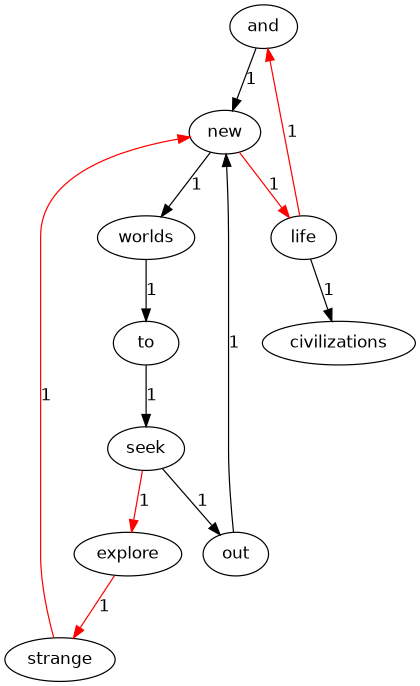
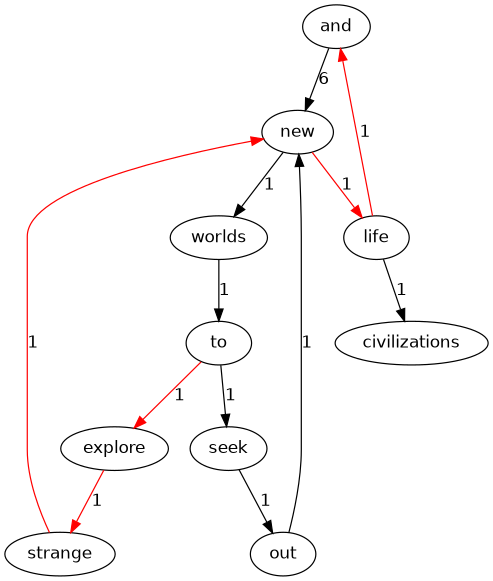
edge "and" -> "new": label "1" -> "6"
edge "seek" -> "explore": now "to" -> "explore"
